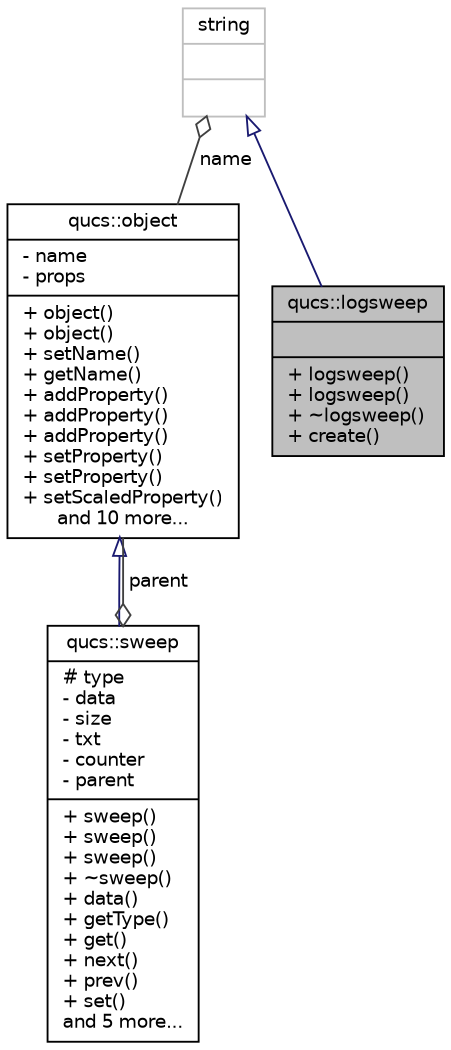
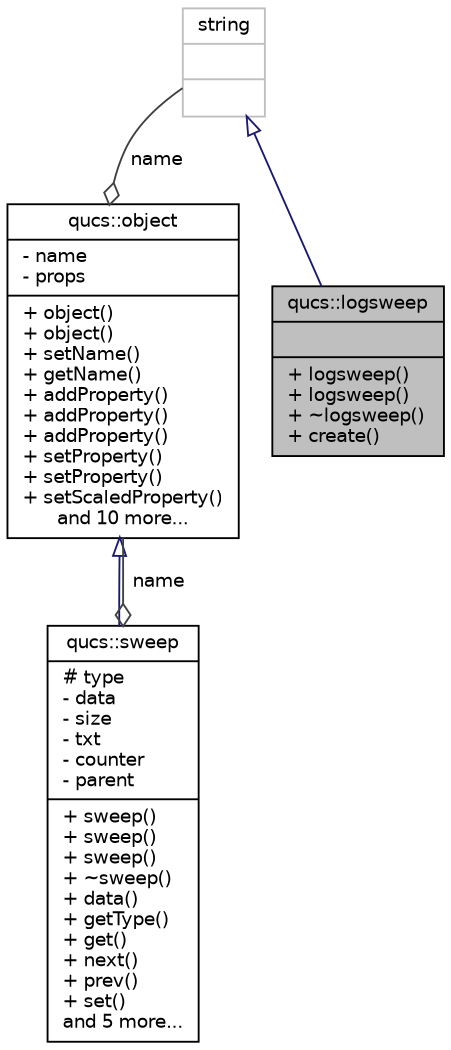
edge "qucs::object" -> "string": reversed
edge "qucs::object" -> "qucs::sweep": label " parent" -> " name"
